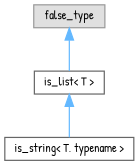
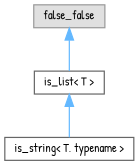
node "false_type": label "false_type" -> "false_false"
